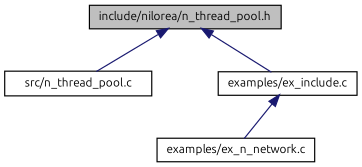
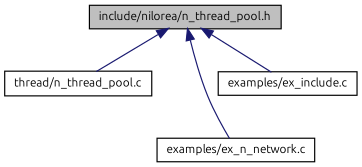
node "src/n_thread_pool.c": label "src/n_thread_pool.c" -> "thread/n_thread_pool.c"
edge "examples/ex_n_network.c" -> "examples/ex_include.c": now "examples/ex_n_network.c" -> "include/nilorea/n_thread_pool.h"
